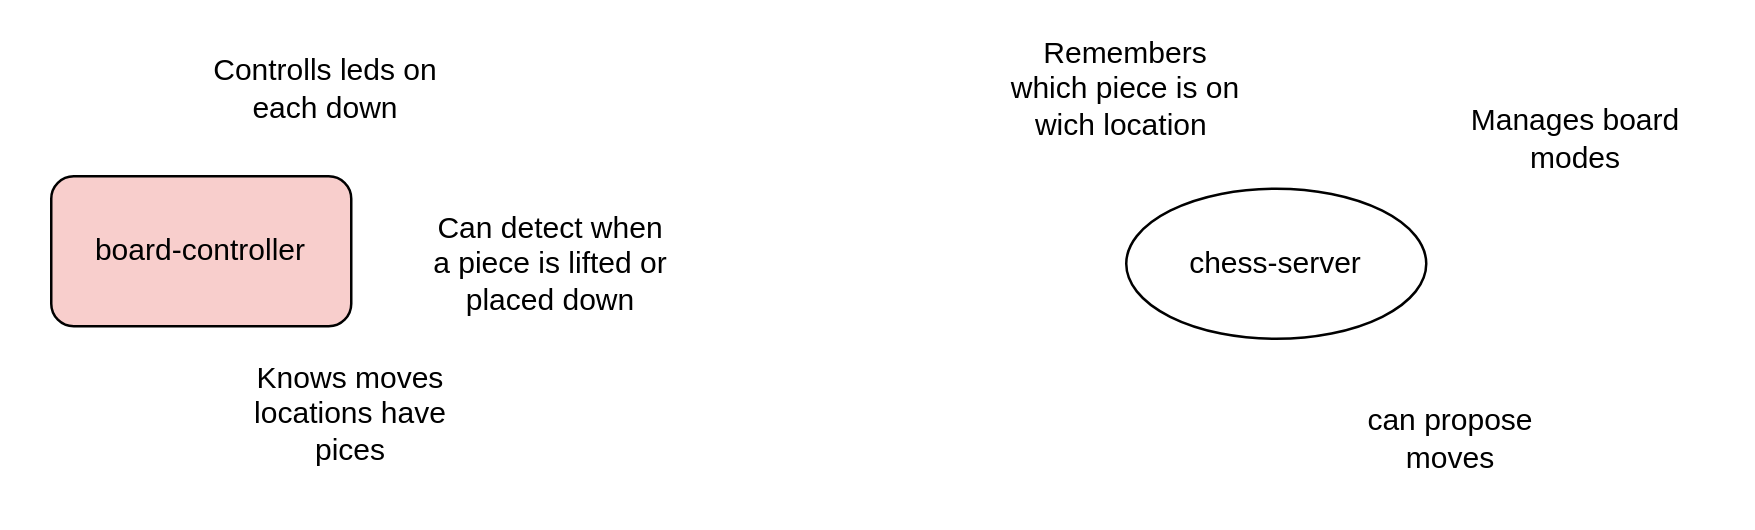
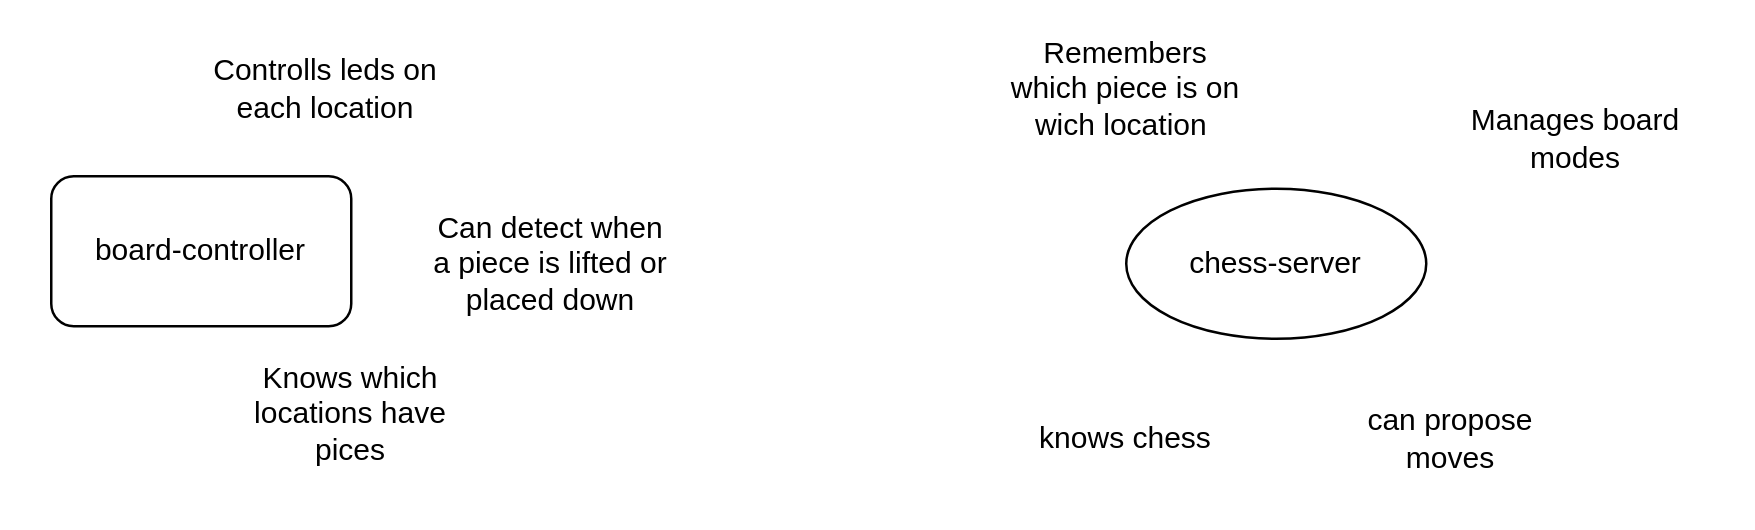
node "Controlls leds on each down": label "Controlls leds on each down" -> "Controlls leds on each location"
node "board-controller": fillcolor #f8cecc -> #ffffff
node "Knows moves locations have pices": label "Knows moves locations have pices" -> "Knows which locations have pices"
node "knows chess": added
